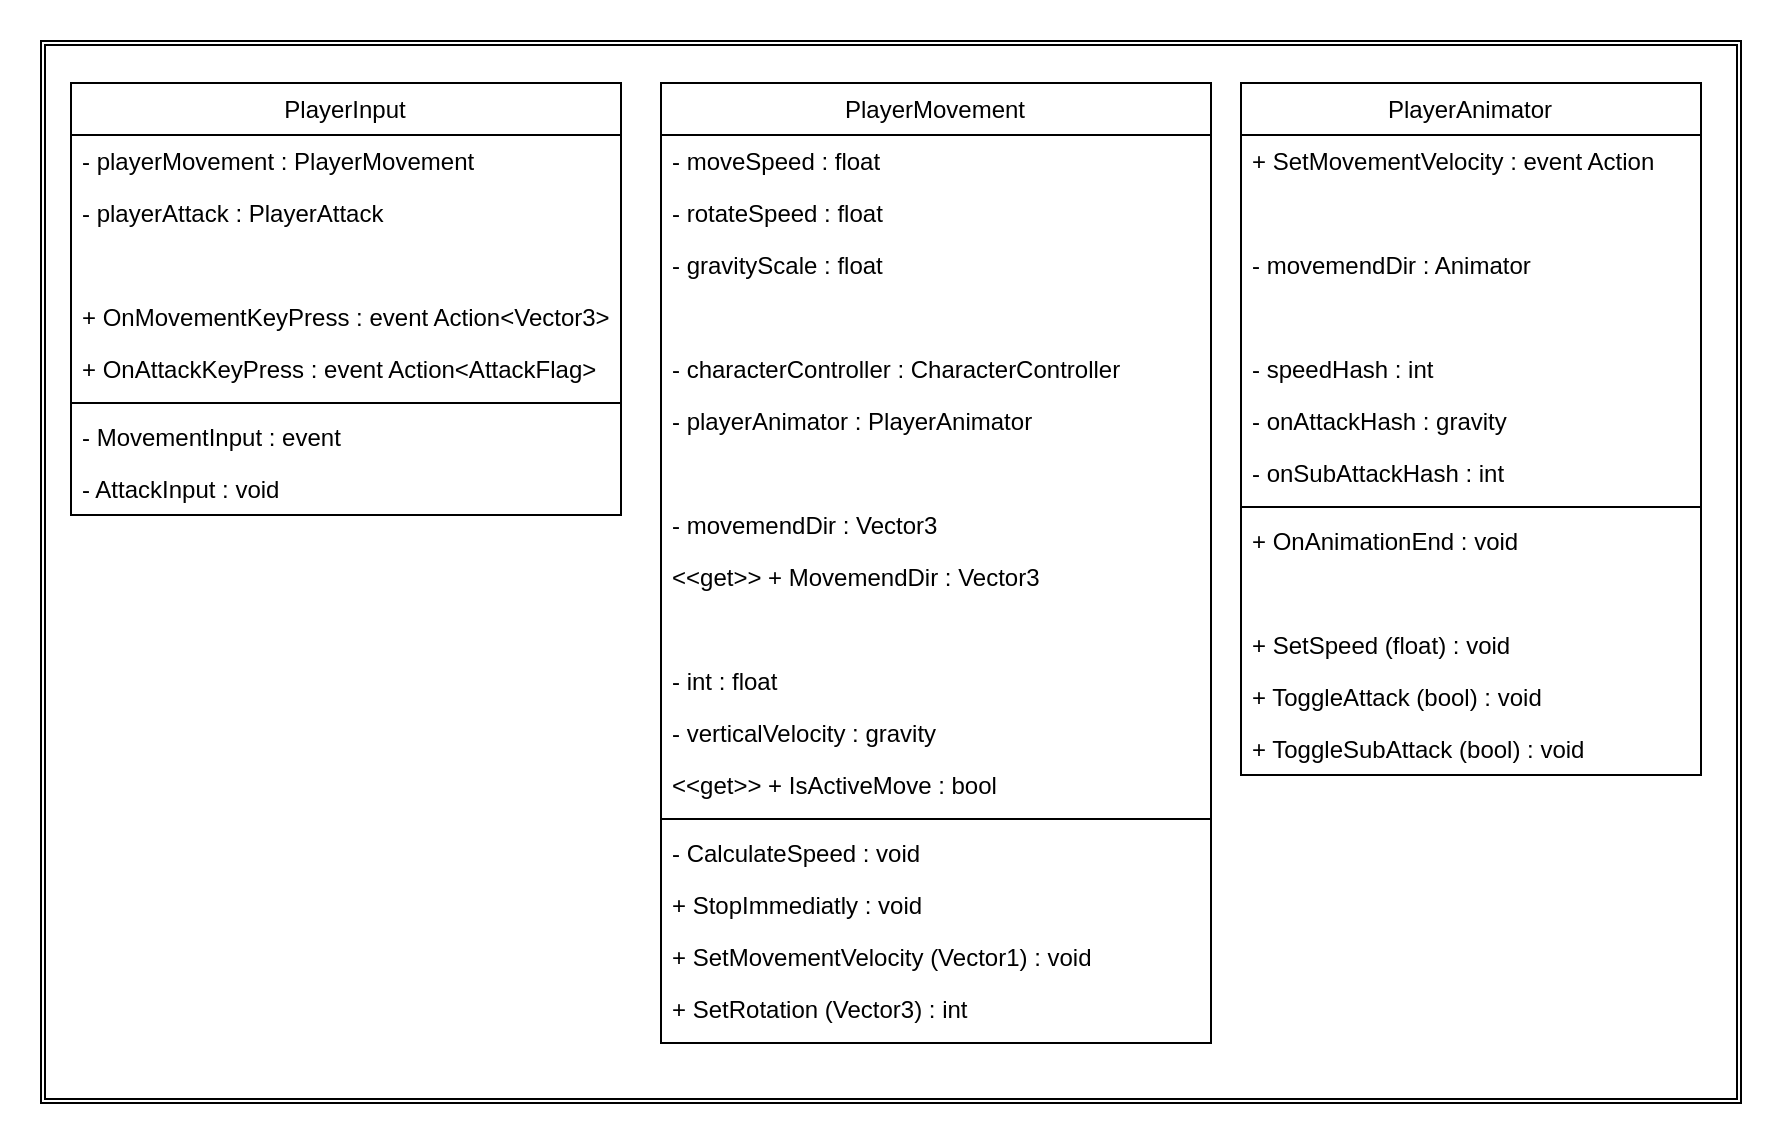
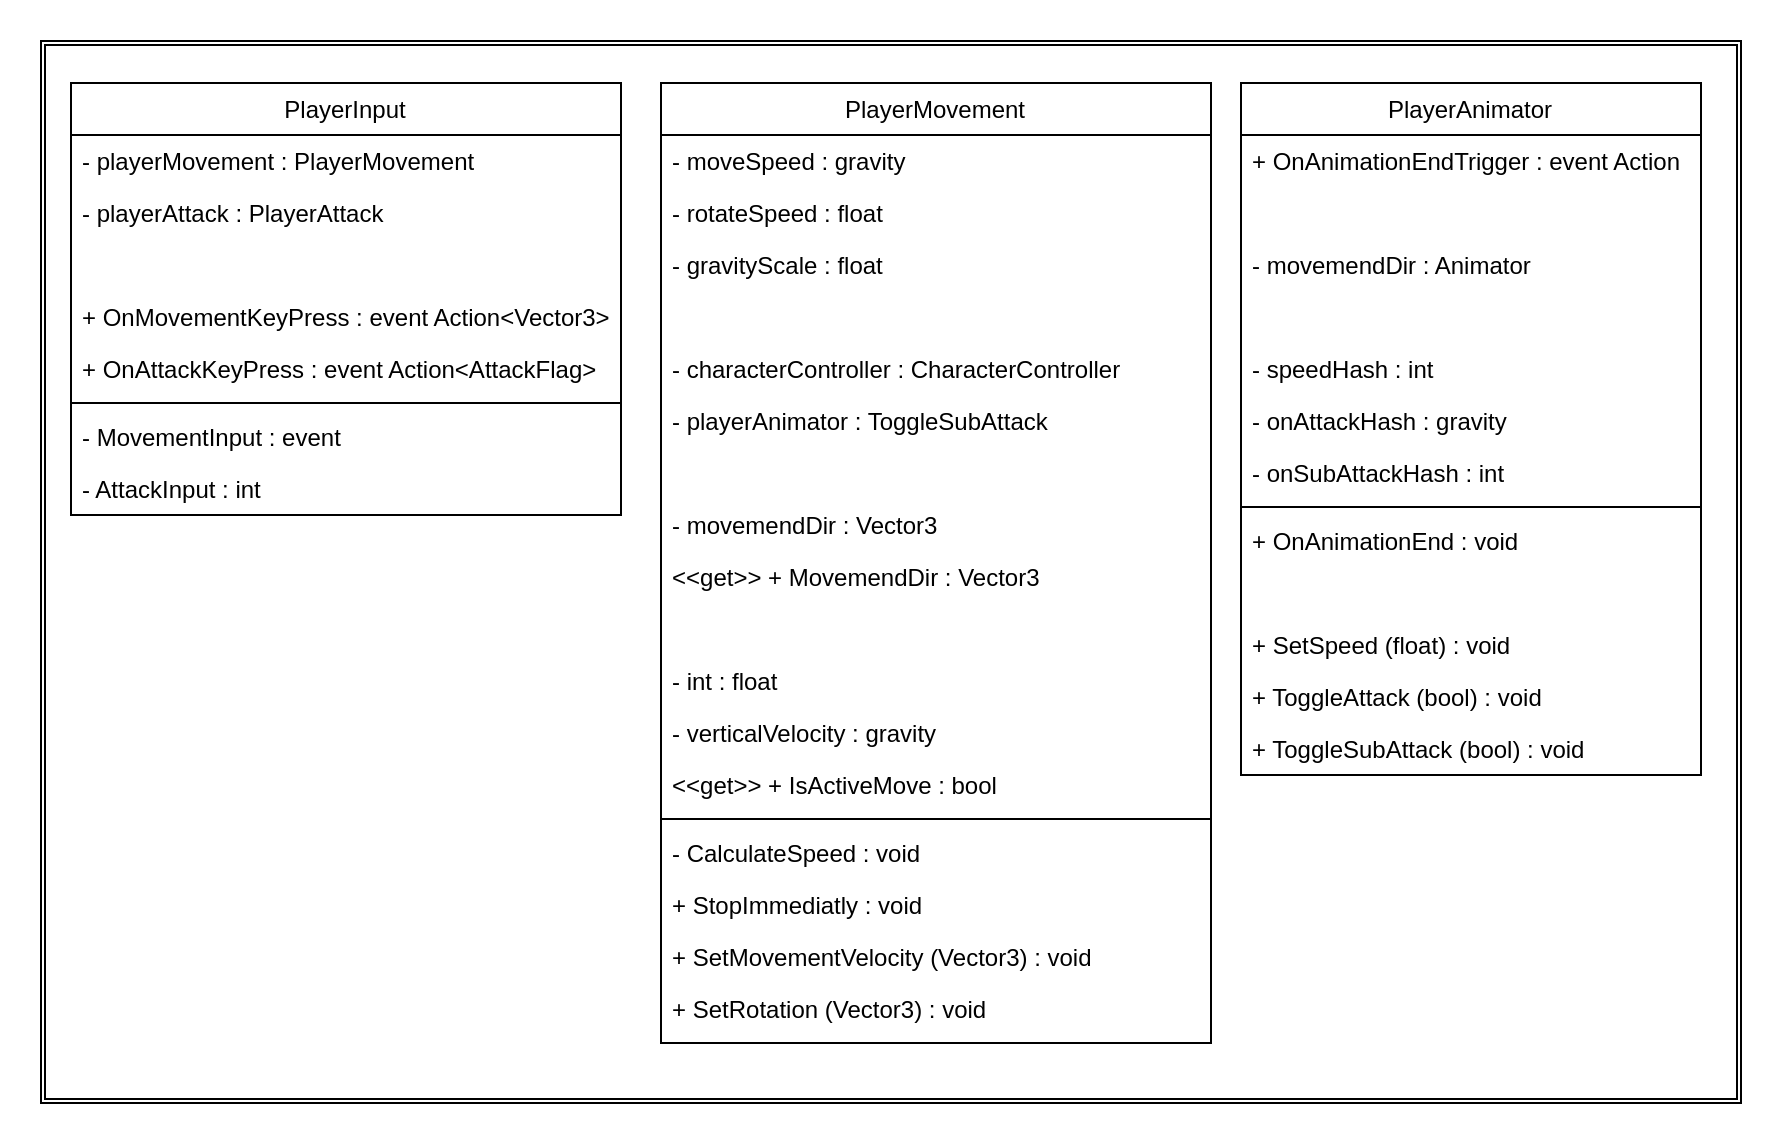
node "- moveSpeed : float": label "- moveSpeed : float" -> "- moveSpeed : gravity"
node "+ SetMovementVelocity : event Action": label "+ SetMovementVelocity : event Action" -> "+ OnAnimationEndTrigger : event Action"
node "- playerAnimator : PlayerAnimator": label "- playerAnimator : PlayerAnimator" -> "- playerAnimator : ToggleSubAttack"
node "- AttackInput : void": label "- AttackInput : void" -> "- AttackInput : int"
node "+ SetMovementVelocity (Vector1) : void": label "+ SetMovementVelocity (Vector1) : void" -> "+ SetMovementVelocity (Vector3) : void"
node "+ SetRotation (Vector3) : int": label "+ SetRotation (Vector3) : int" -> "+ SetRotation (Vector3) : void"
